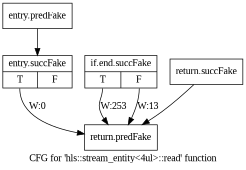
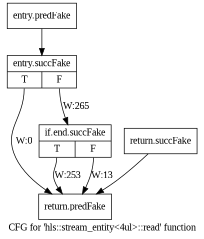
edge "entry.succFake" -> "if.end.succFake": added, label "W:265"
